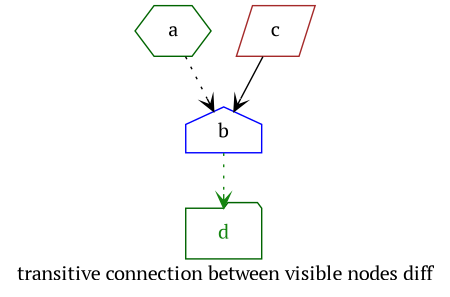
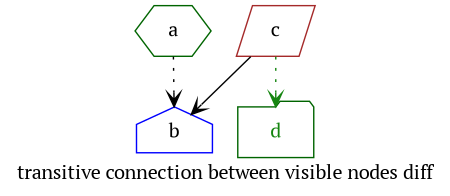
edge "b" -> "d": now "c" -> "d"
